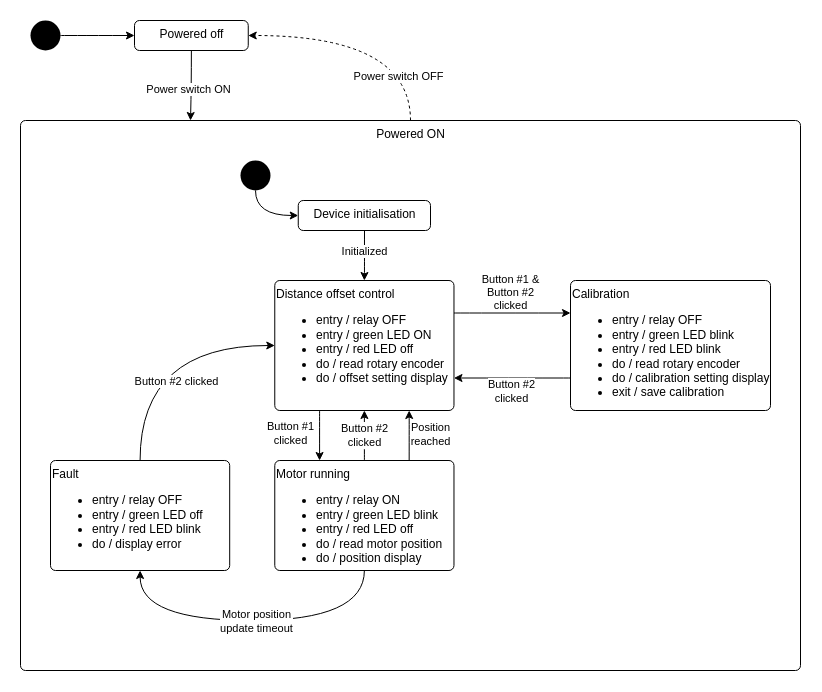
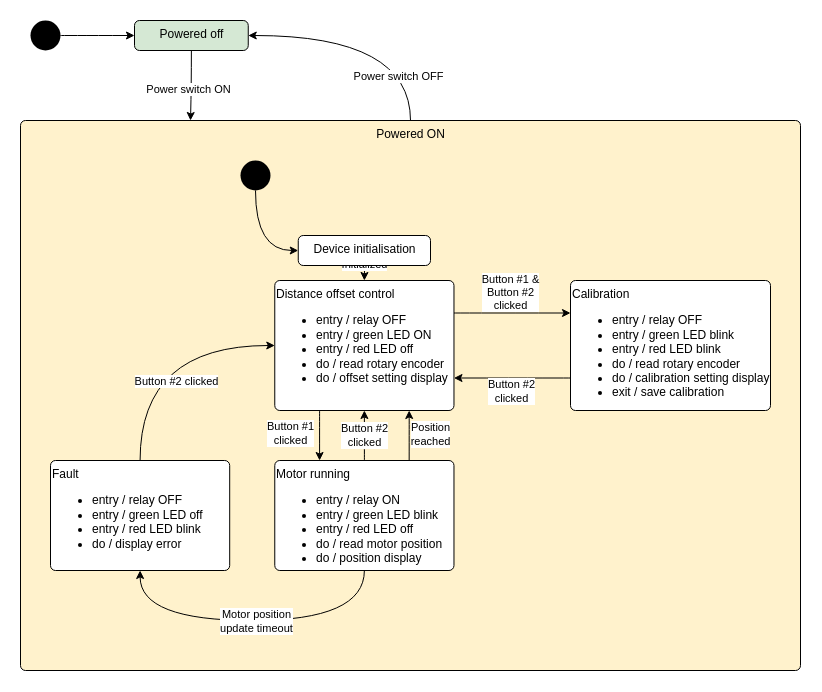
node "Powered off": fillcolor #ffffff -> #d5e8d4
edge "Powered ON" -> "Powered off": style dashed -> solid
node "Powered ON": fillcolor #ffffff -> #fff2cc
node "Device initialisation": moved (364, 216) -> (364, 251)
